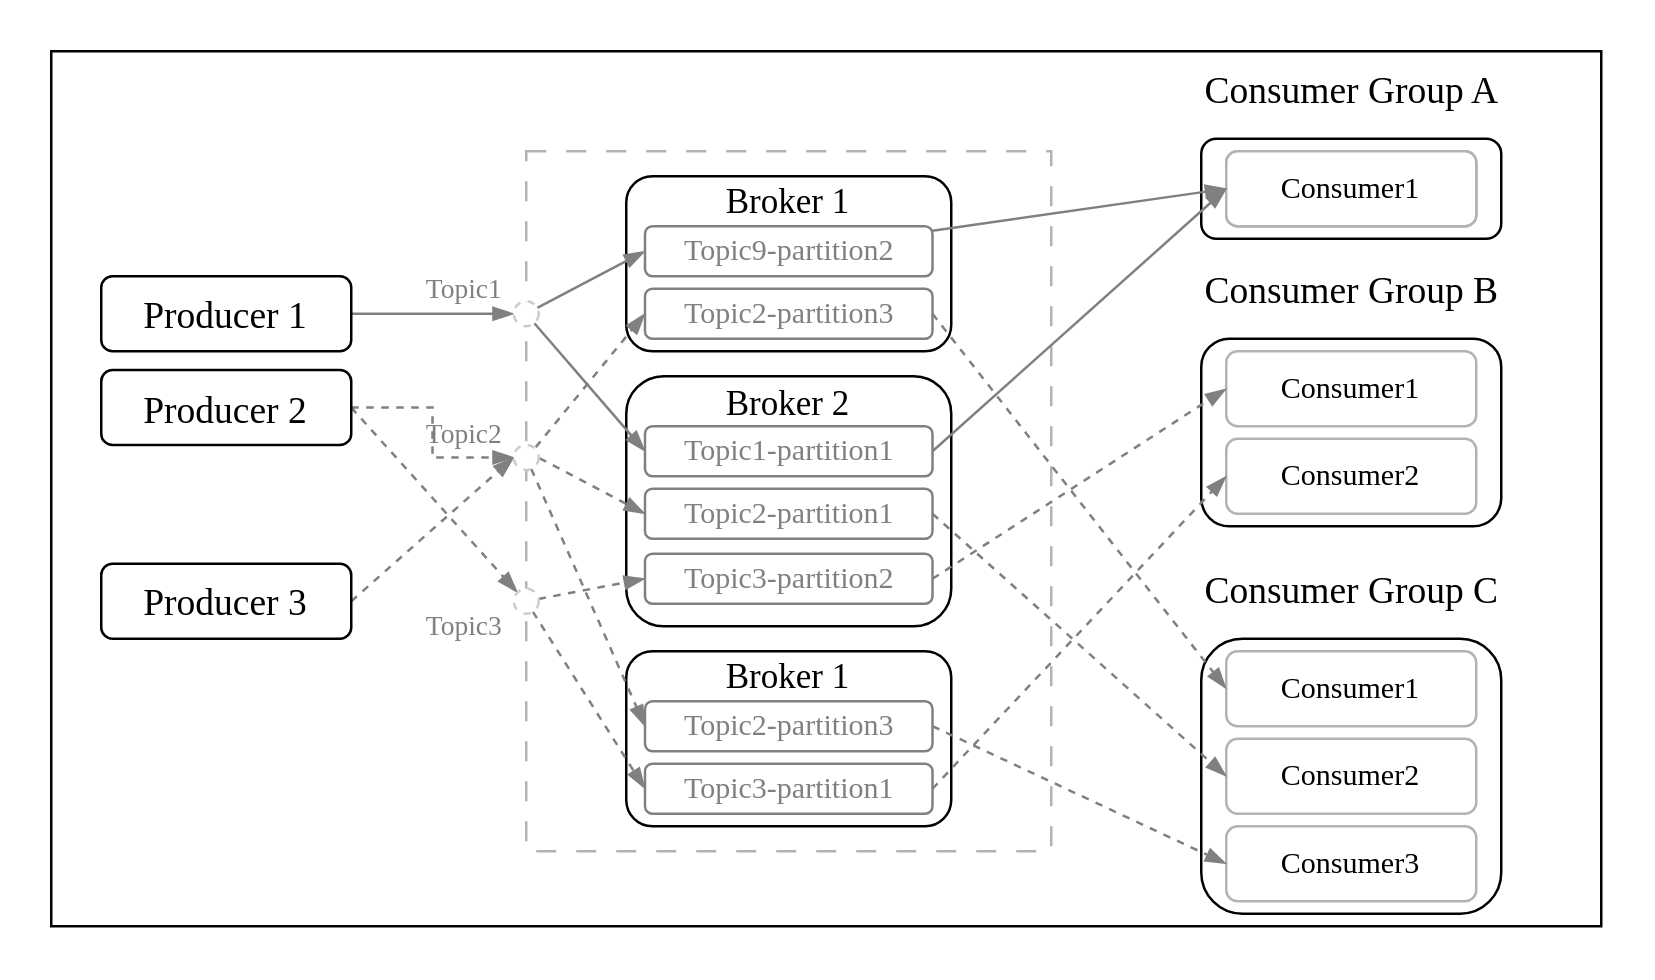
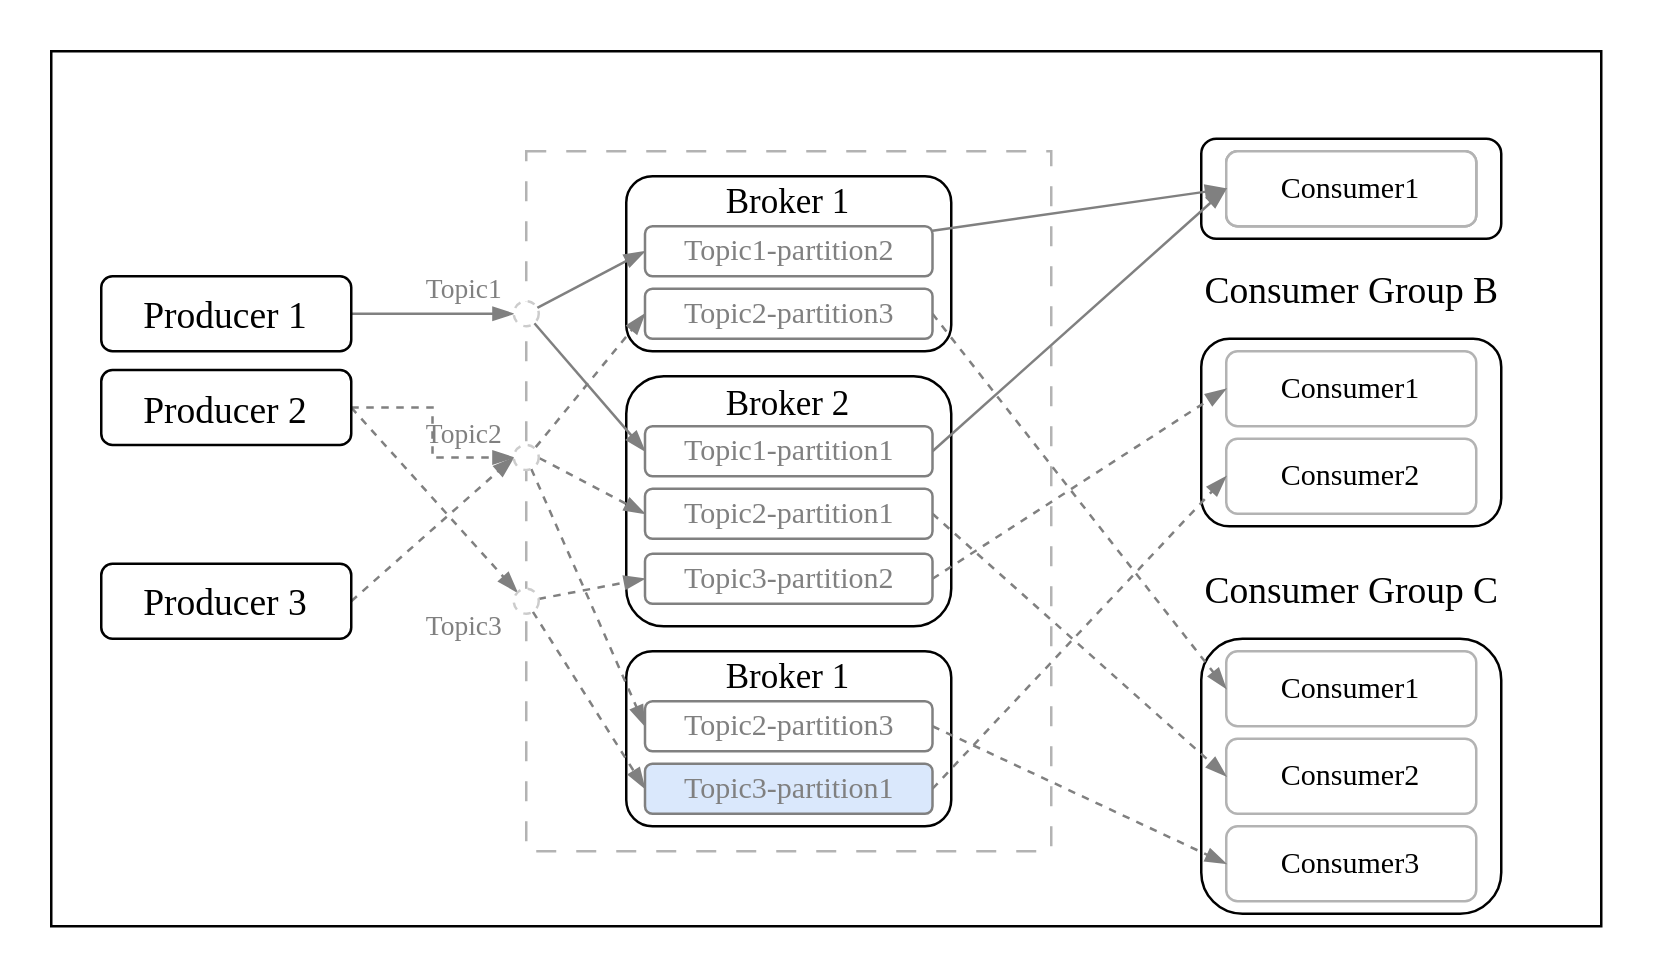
node "Consumer Group A": removed
node "Topic9-partition2": label "Topic9-partition2" -> "Topic1-partition2"
node "Topic3-partition1": fillcolor #ffffff -> #dae8fc
